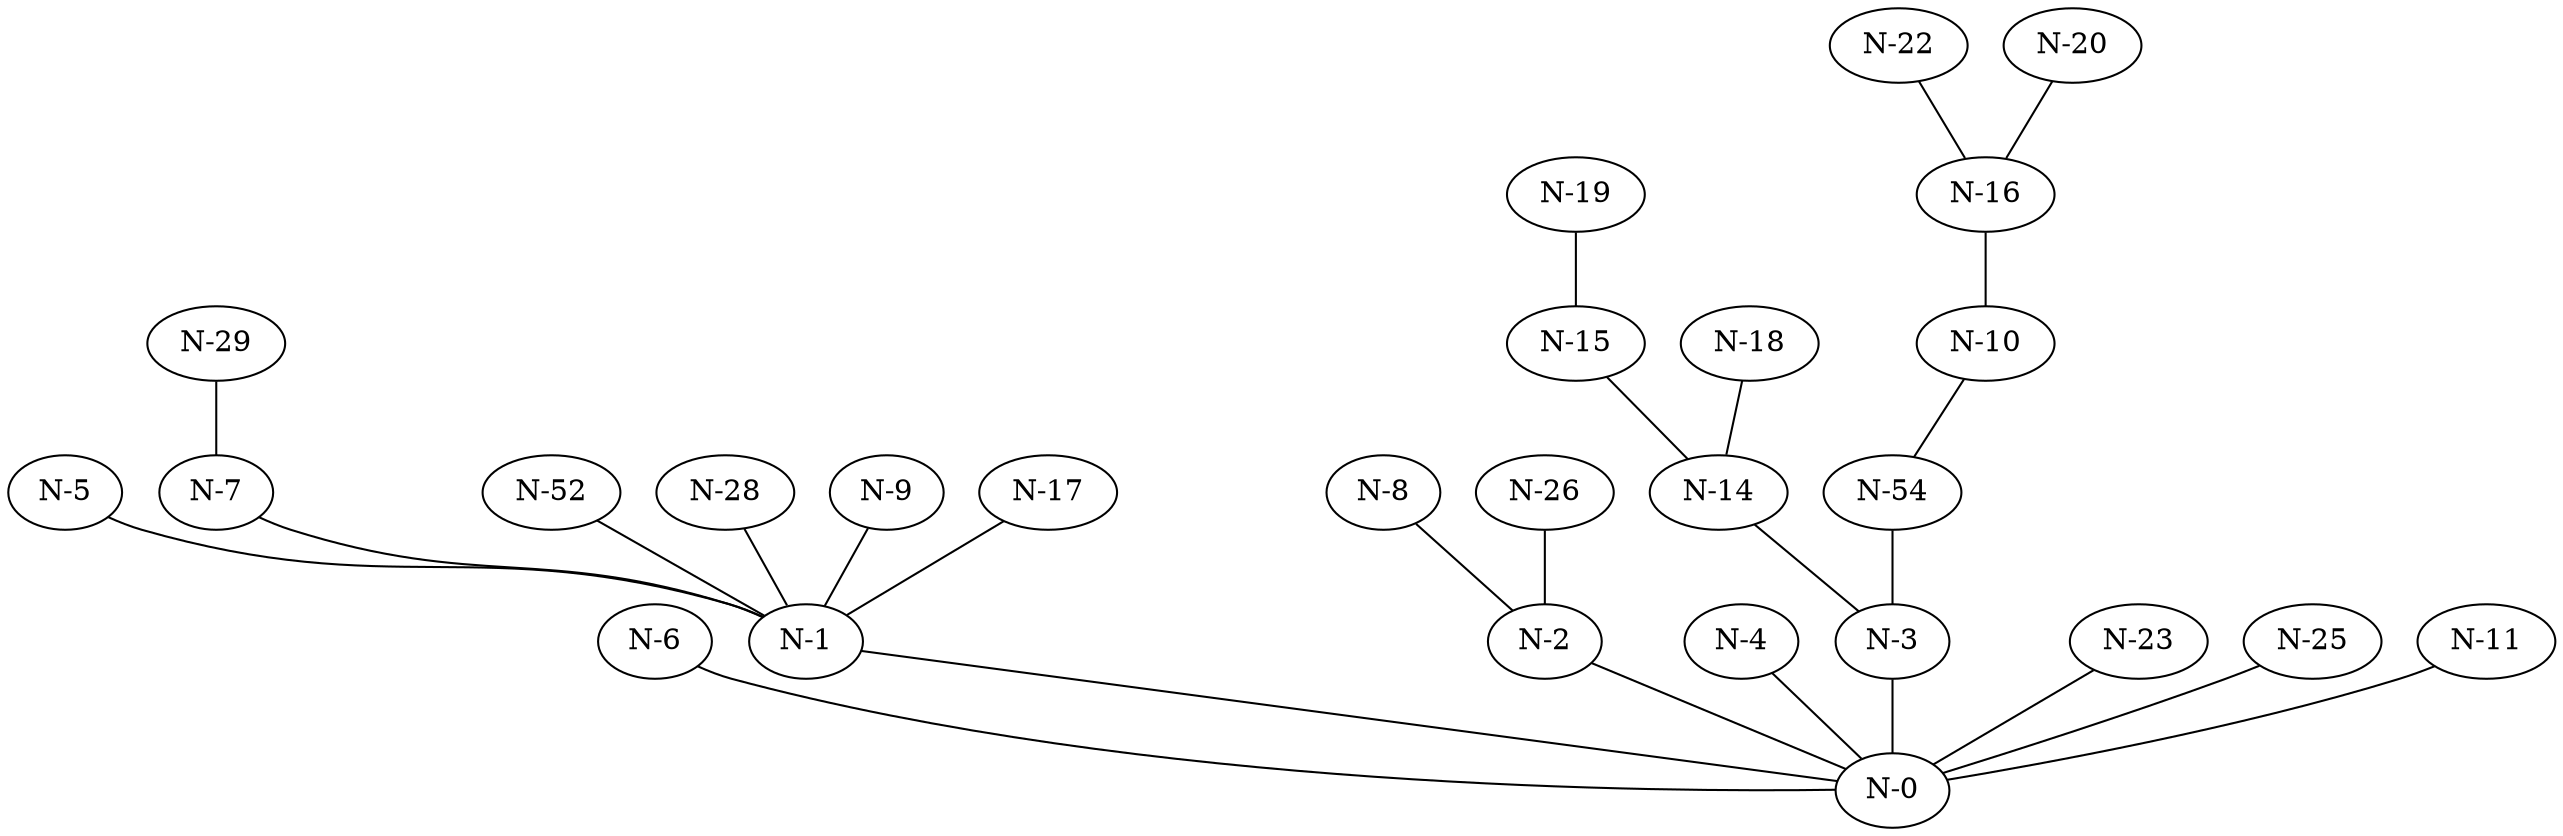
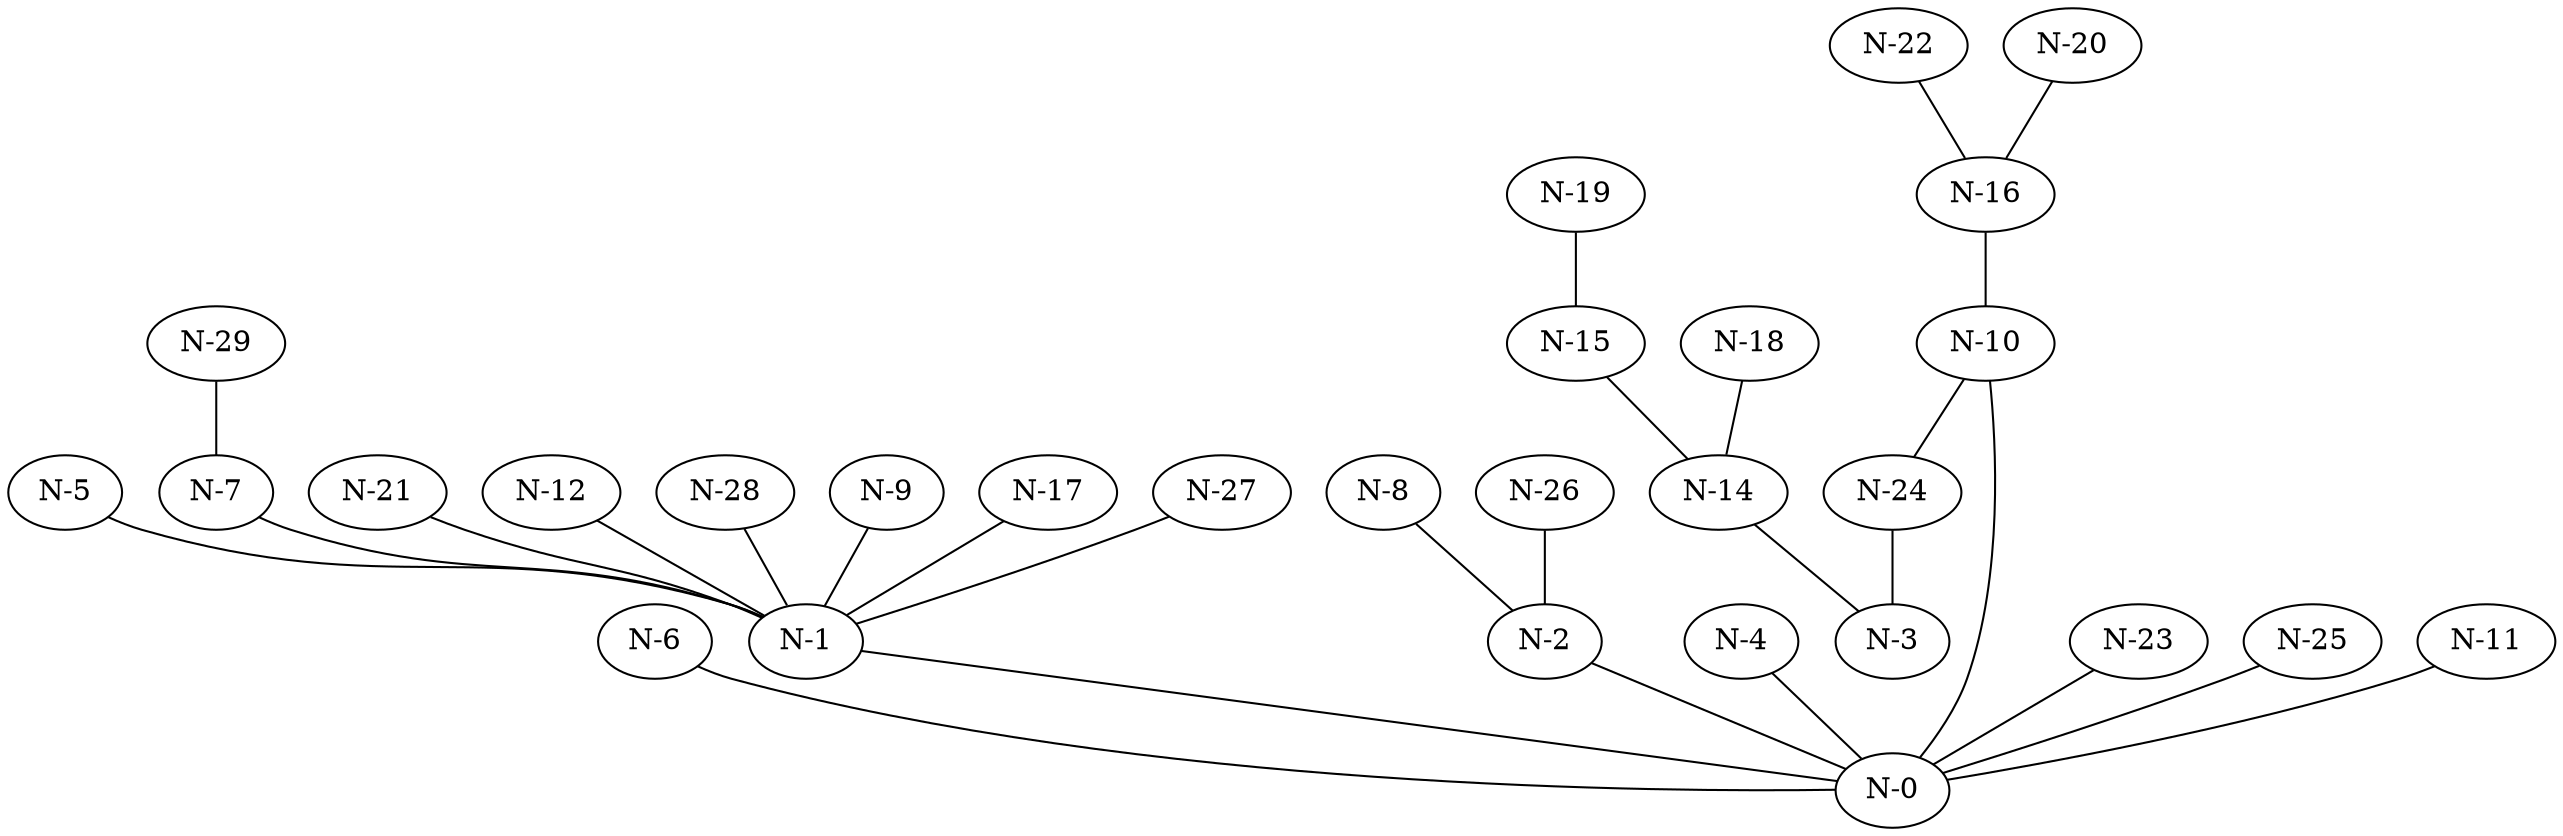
node "N-21": added
node "N-52": label "N-52" -> "N-12"
node "N-27": added
node "N-54": label "N-54" -> "N-24"
edge "N-3" -- "N-0": now "N-10" -- "N-0"
